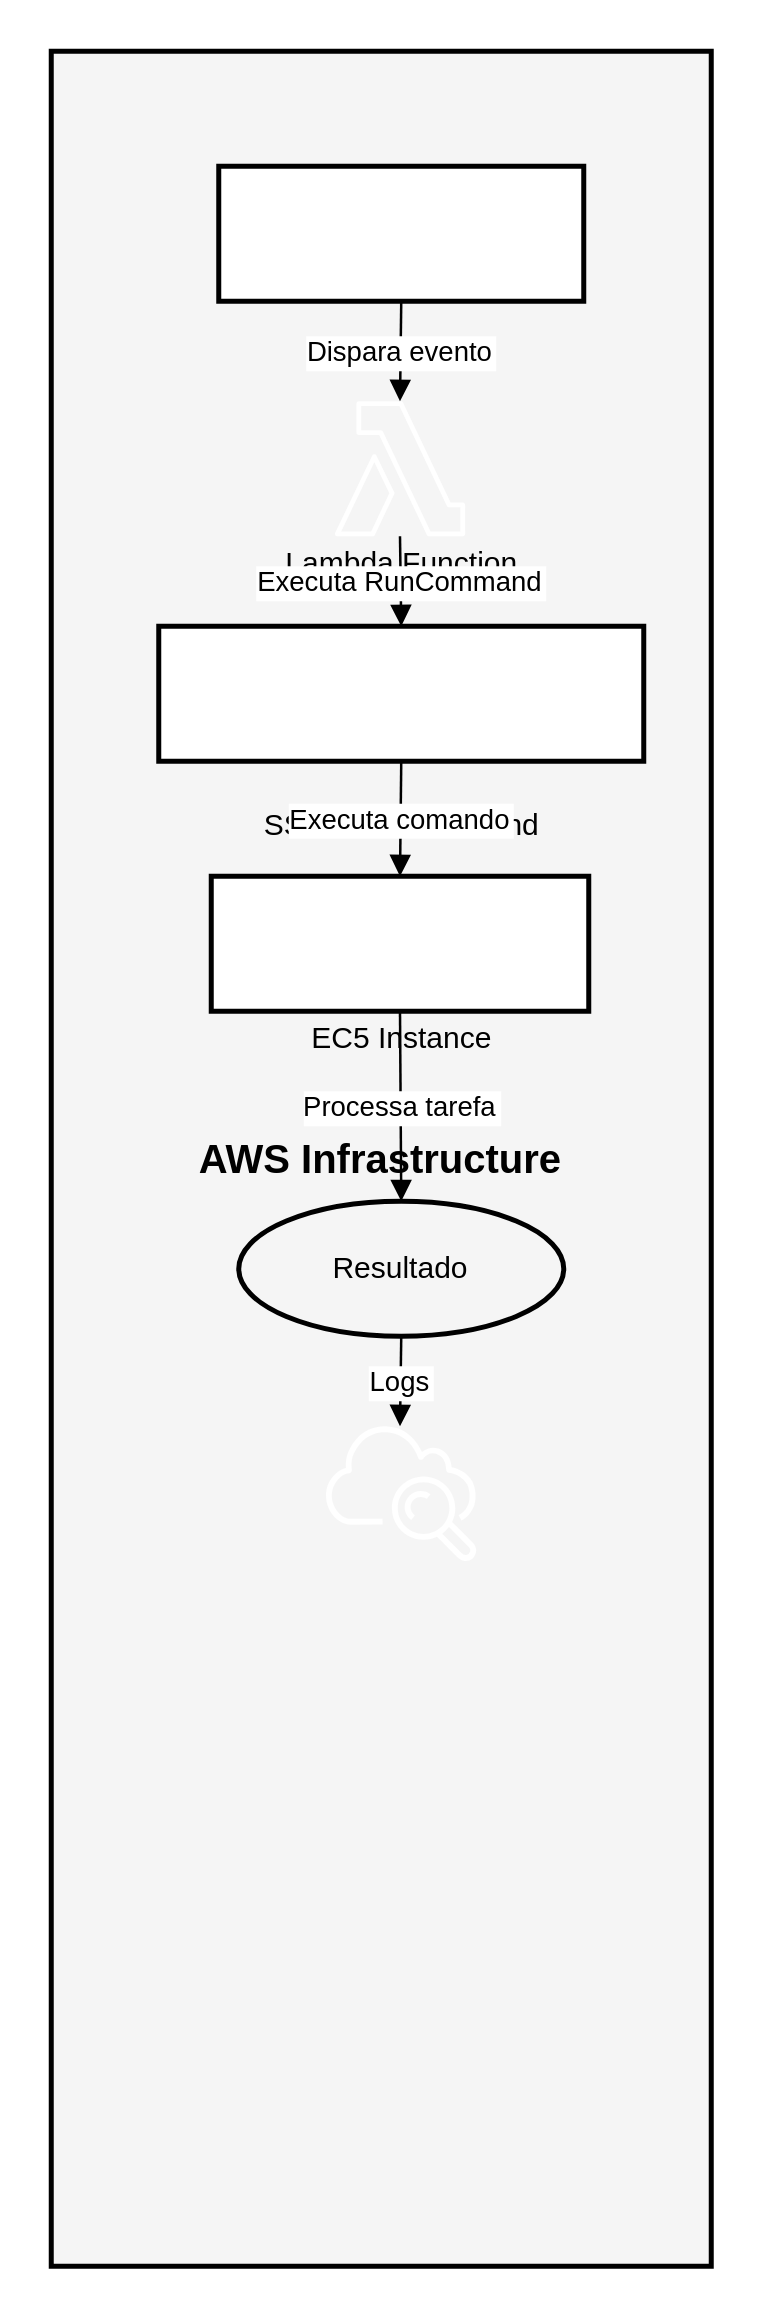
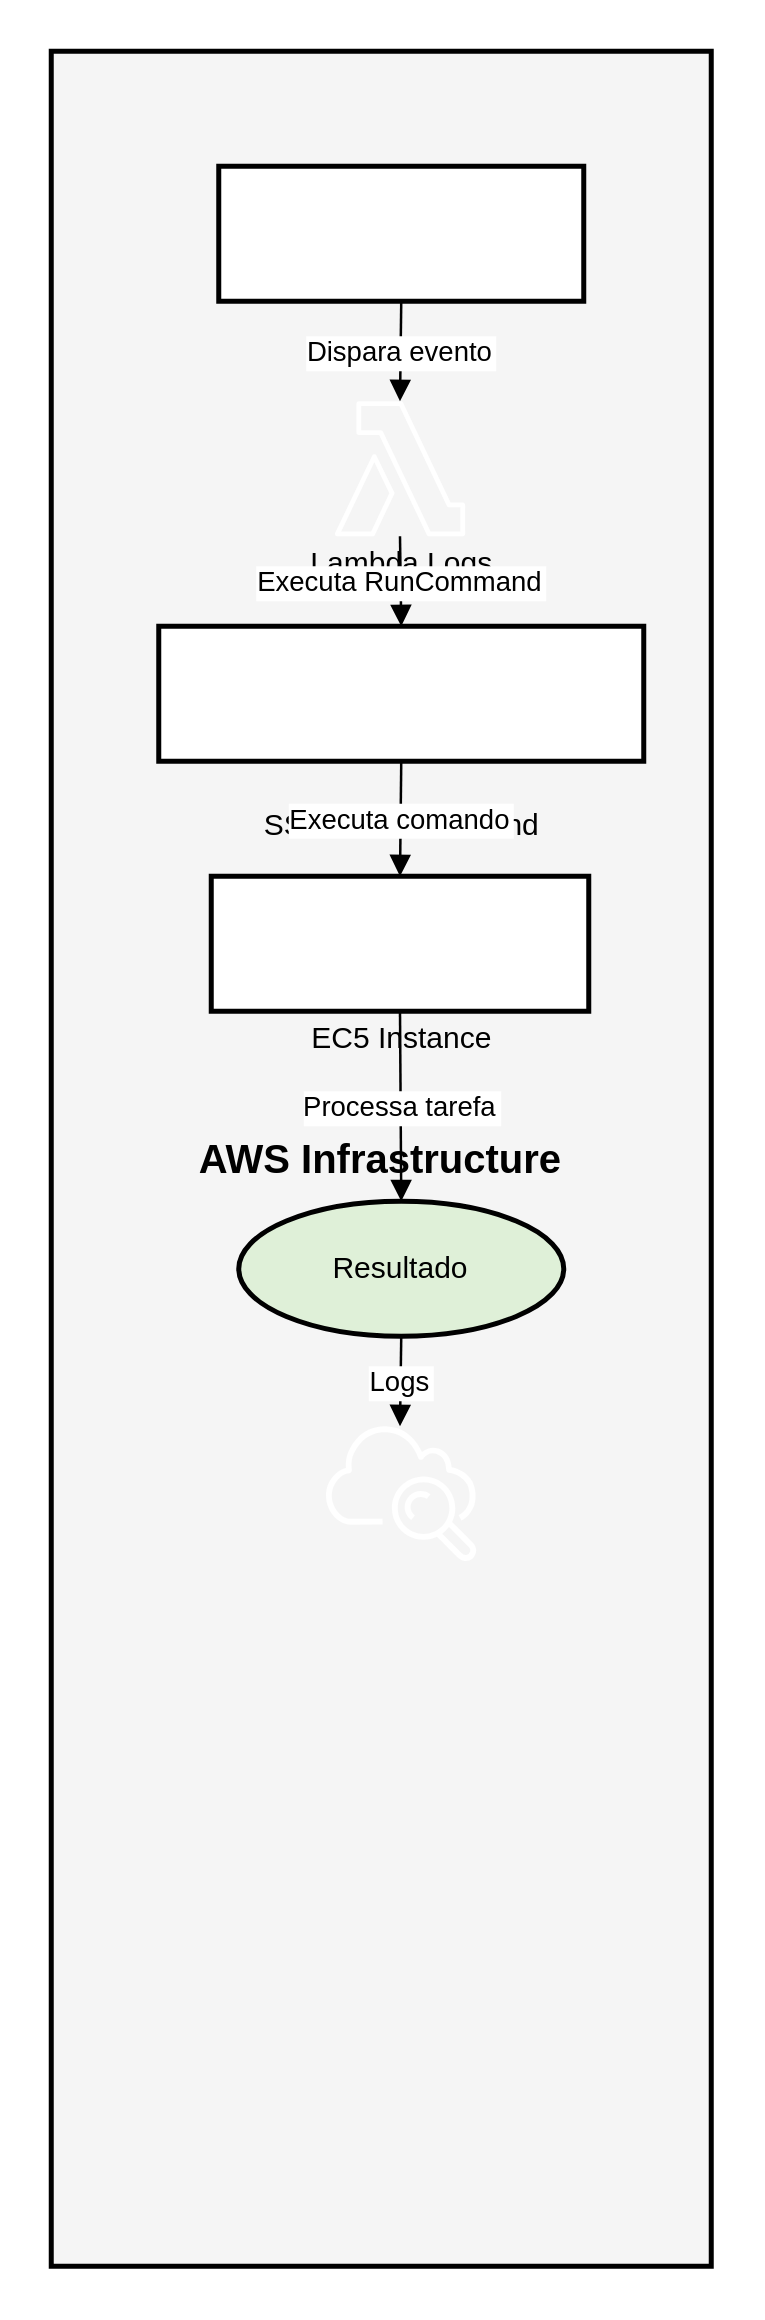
node "Lambda Function": label "Lambda Function" -> "Lambda Logs"
node "Resultado": fillcolor #f5f5f5 -> #dff0d8
